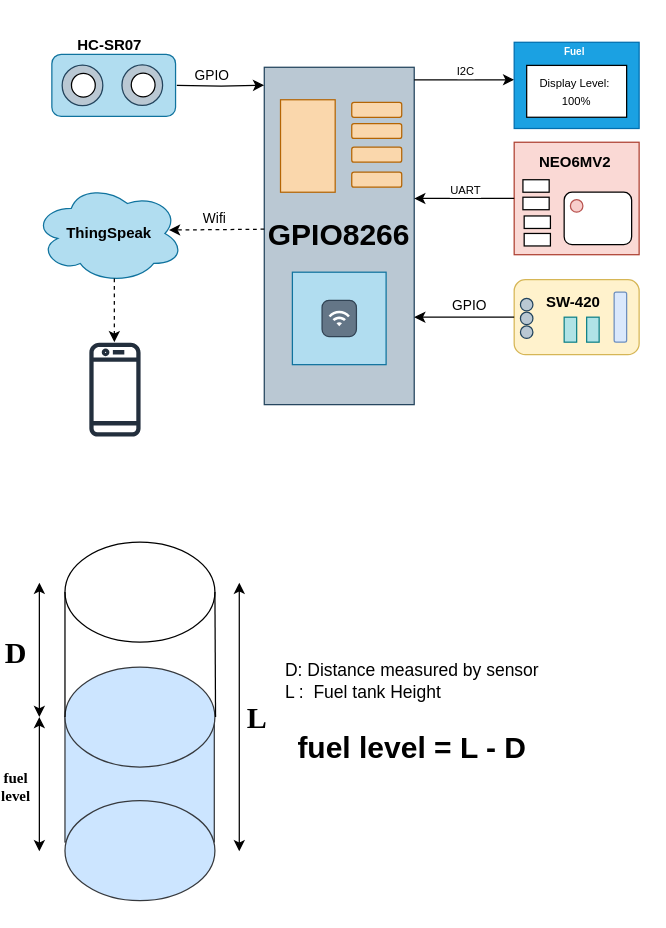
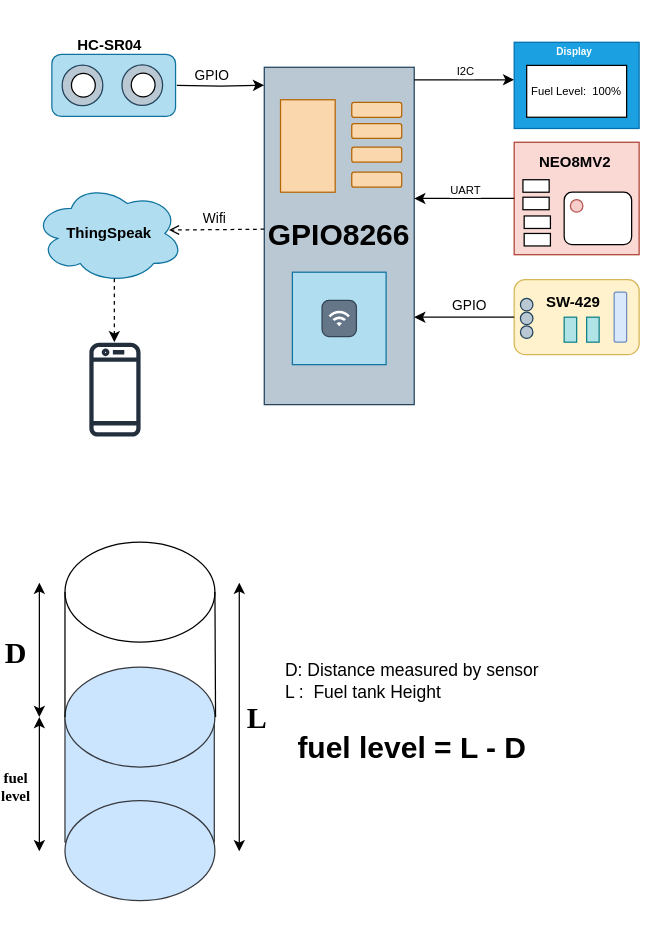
node "HC-SR07": label "HC-SR07" -> "HC-SR04"
node "Fuel": label "Fuel" -> "Display"
node "Display Level: 100%": label "Display Level: 100%" -> "Fuel Level: 100%"
node "NEO6MV2": label "NEO6MV2" -> "NEO8MV2"
edge "GPIO8266" -> "ThingSpeak": arrowhead classic -> open
node "SW-420": label "SW-420" -> "SW-429"
